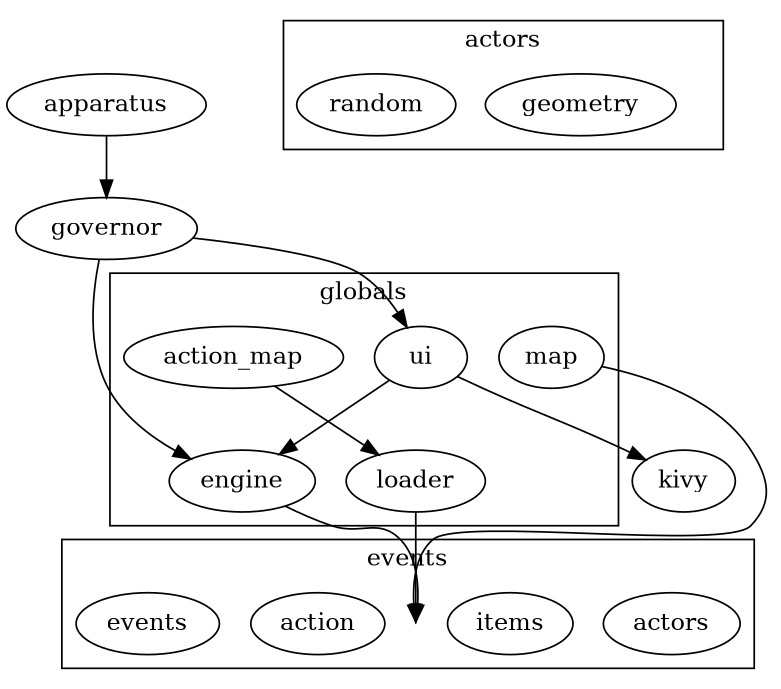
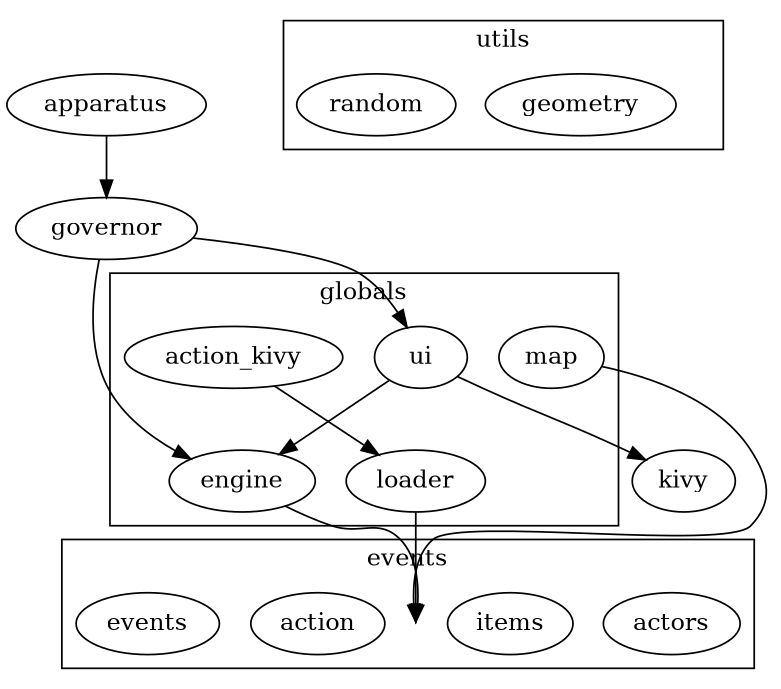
cluster "actors": label "actors" -> "utils"
node "action_map": label "action_map" -> "action_kivy"
